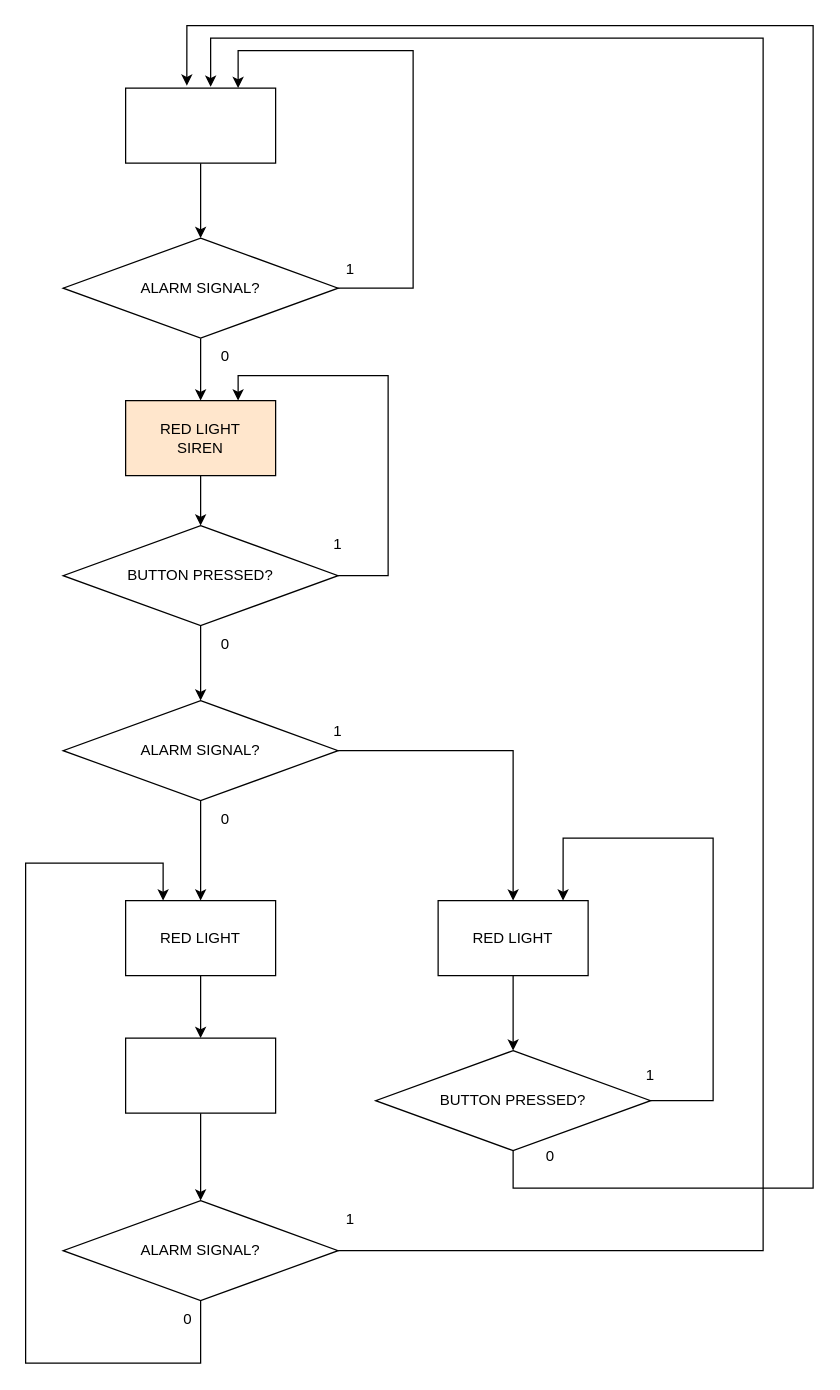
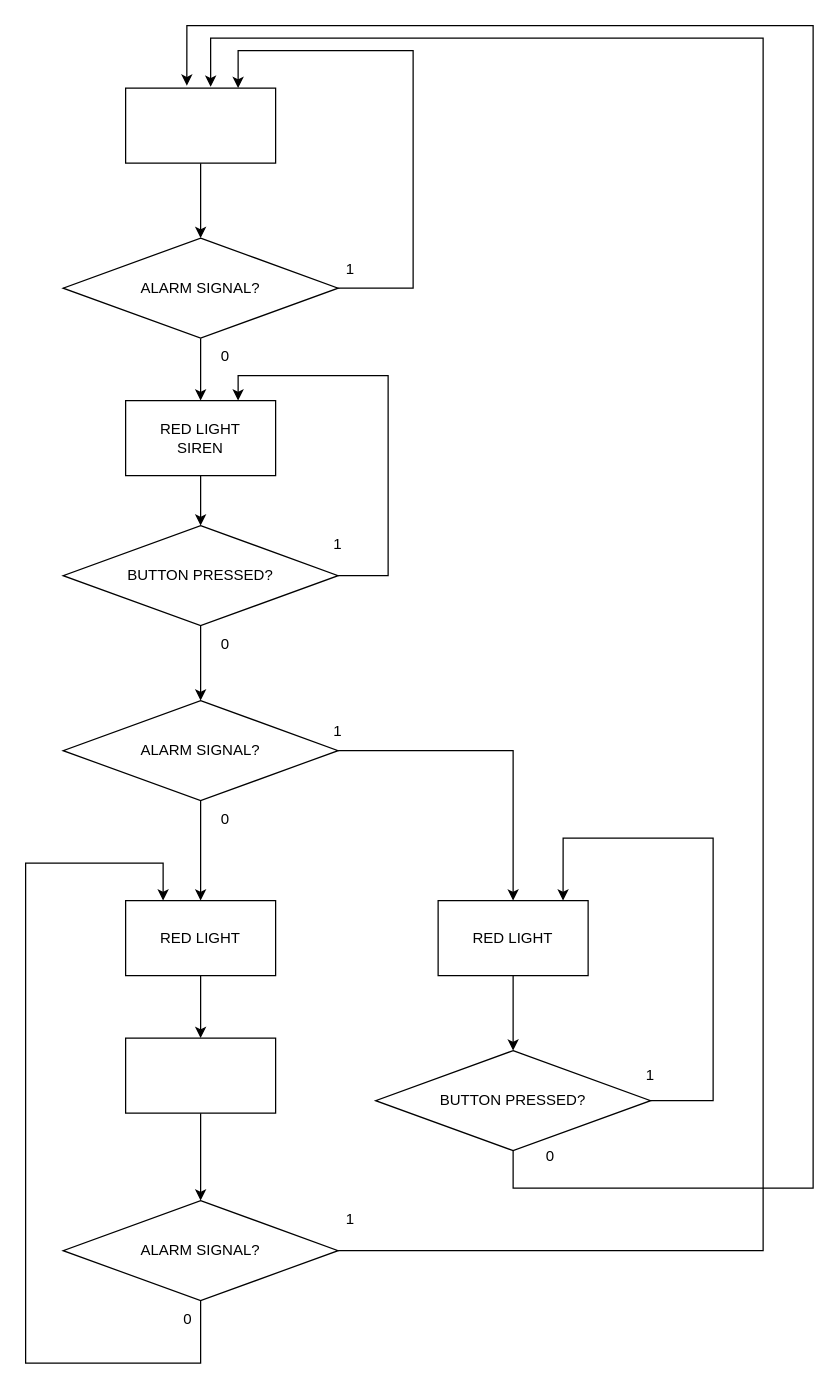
node "RED LIGHT SIREN": fillcolor #ffe6cc -> #ffffff
